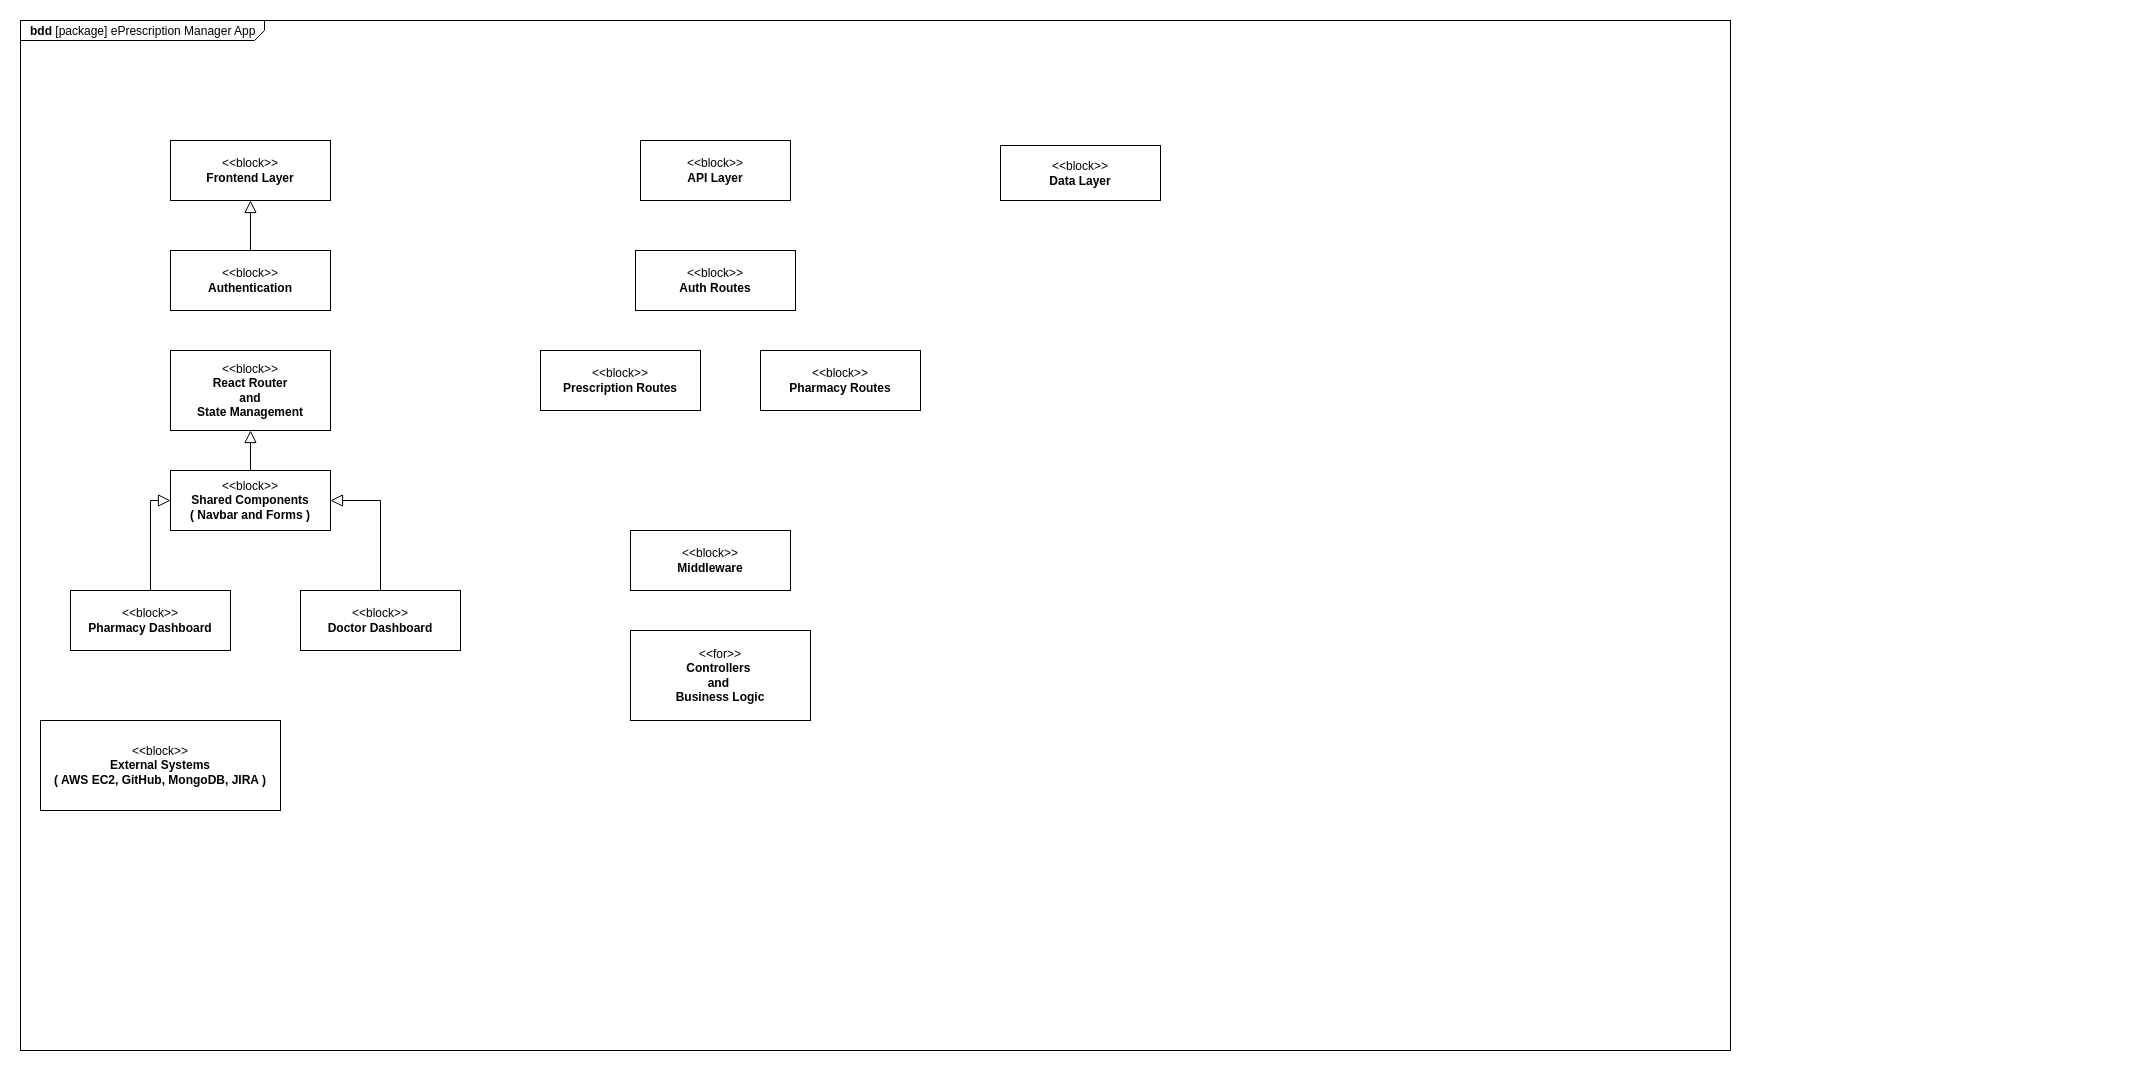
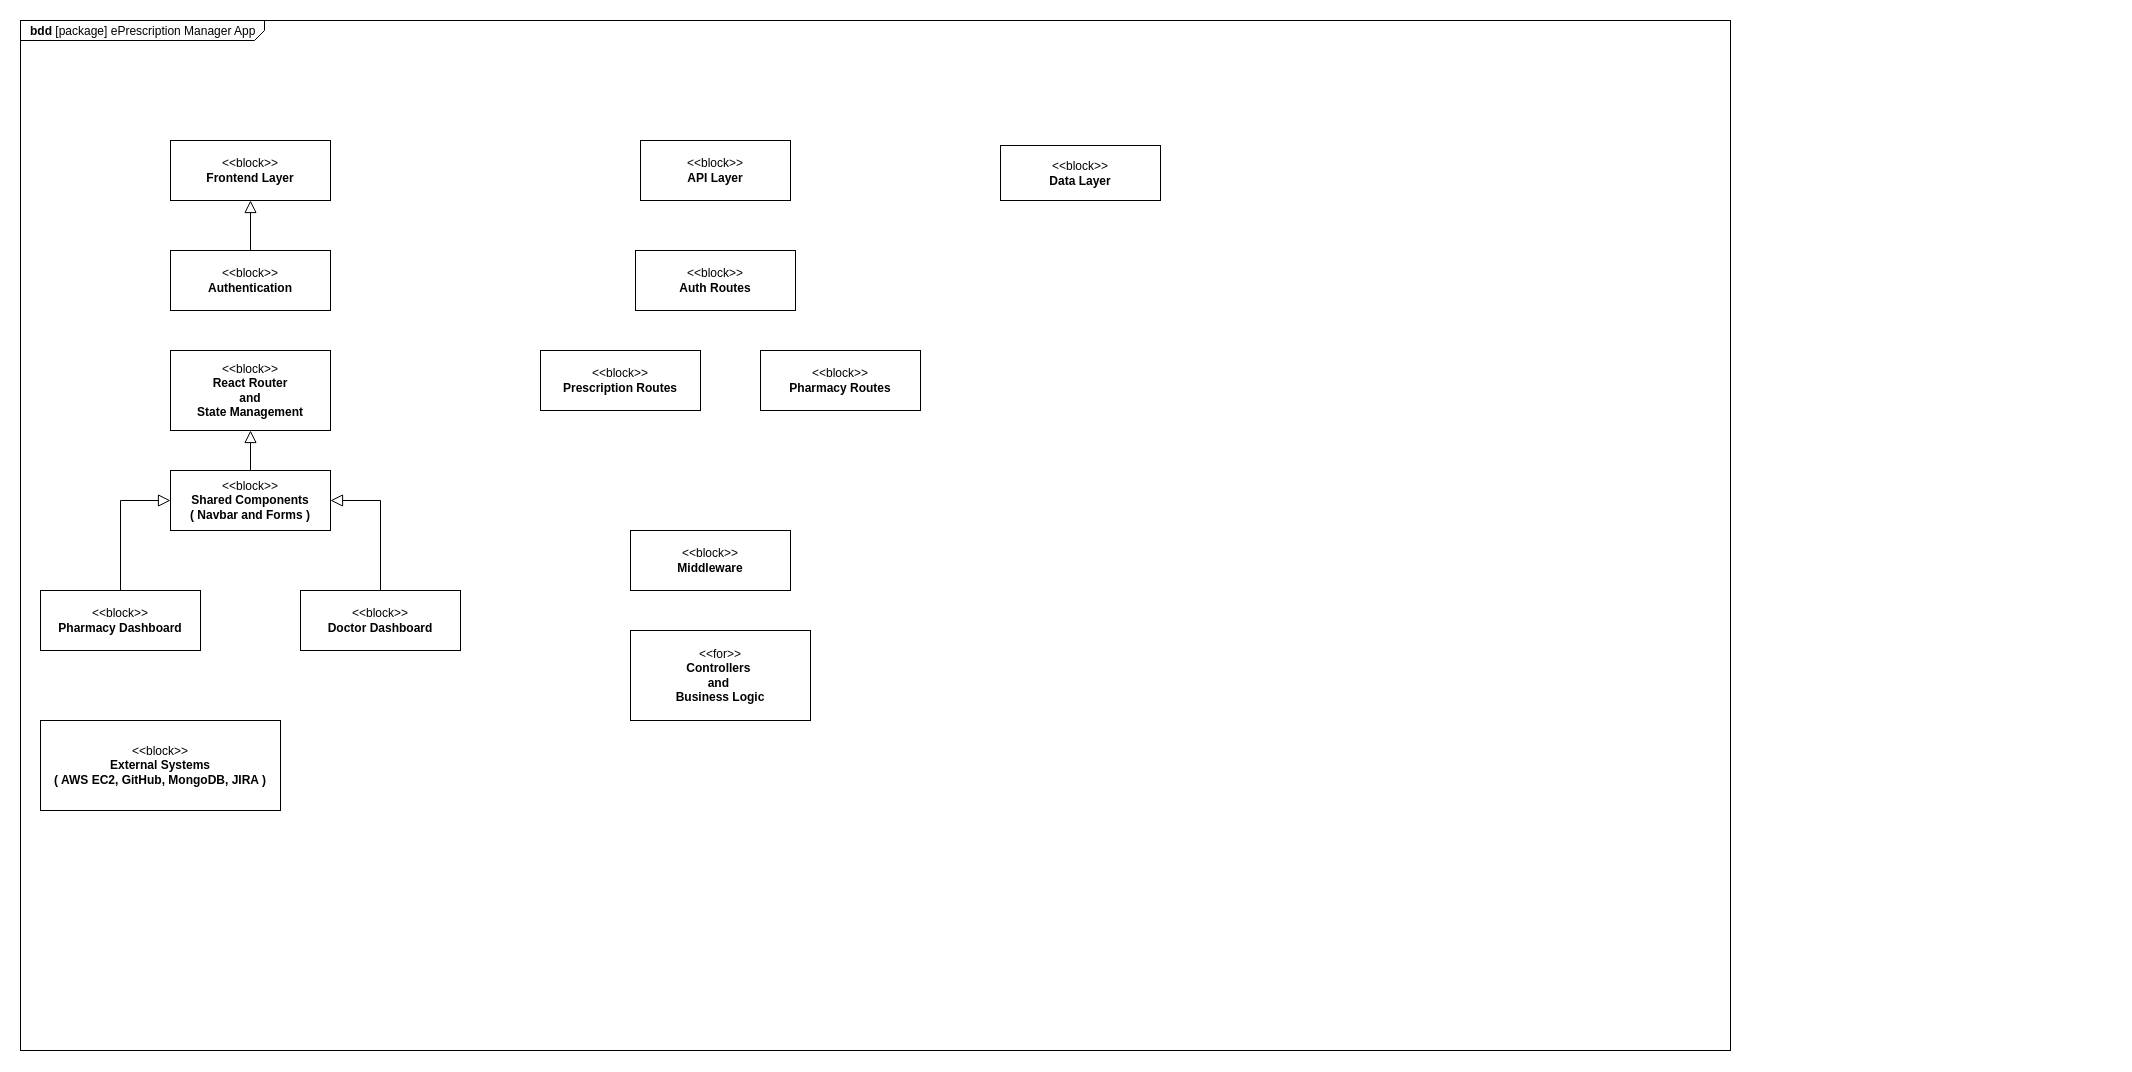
node "<<block>> Pharmacy Dashboard": moved (151, 621) -> (121, 621)
